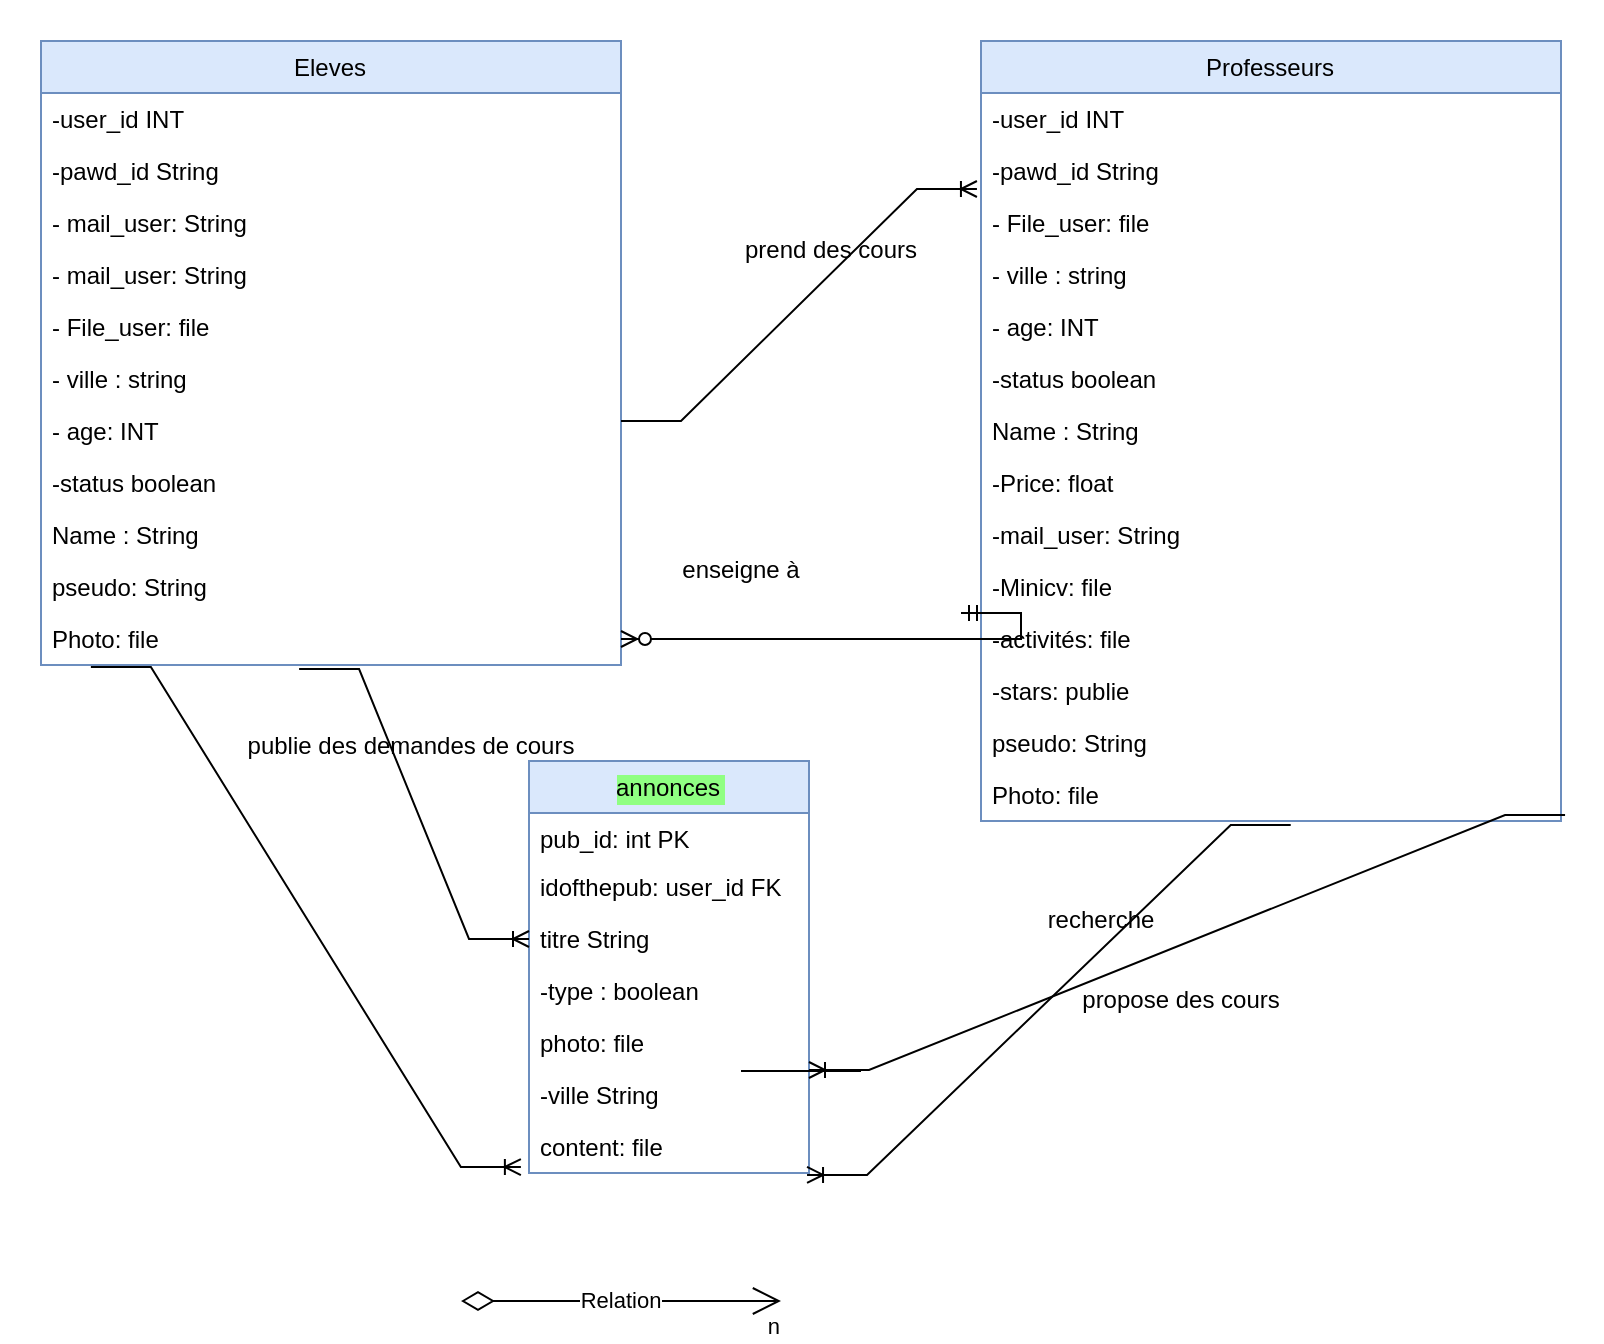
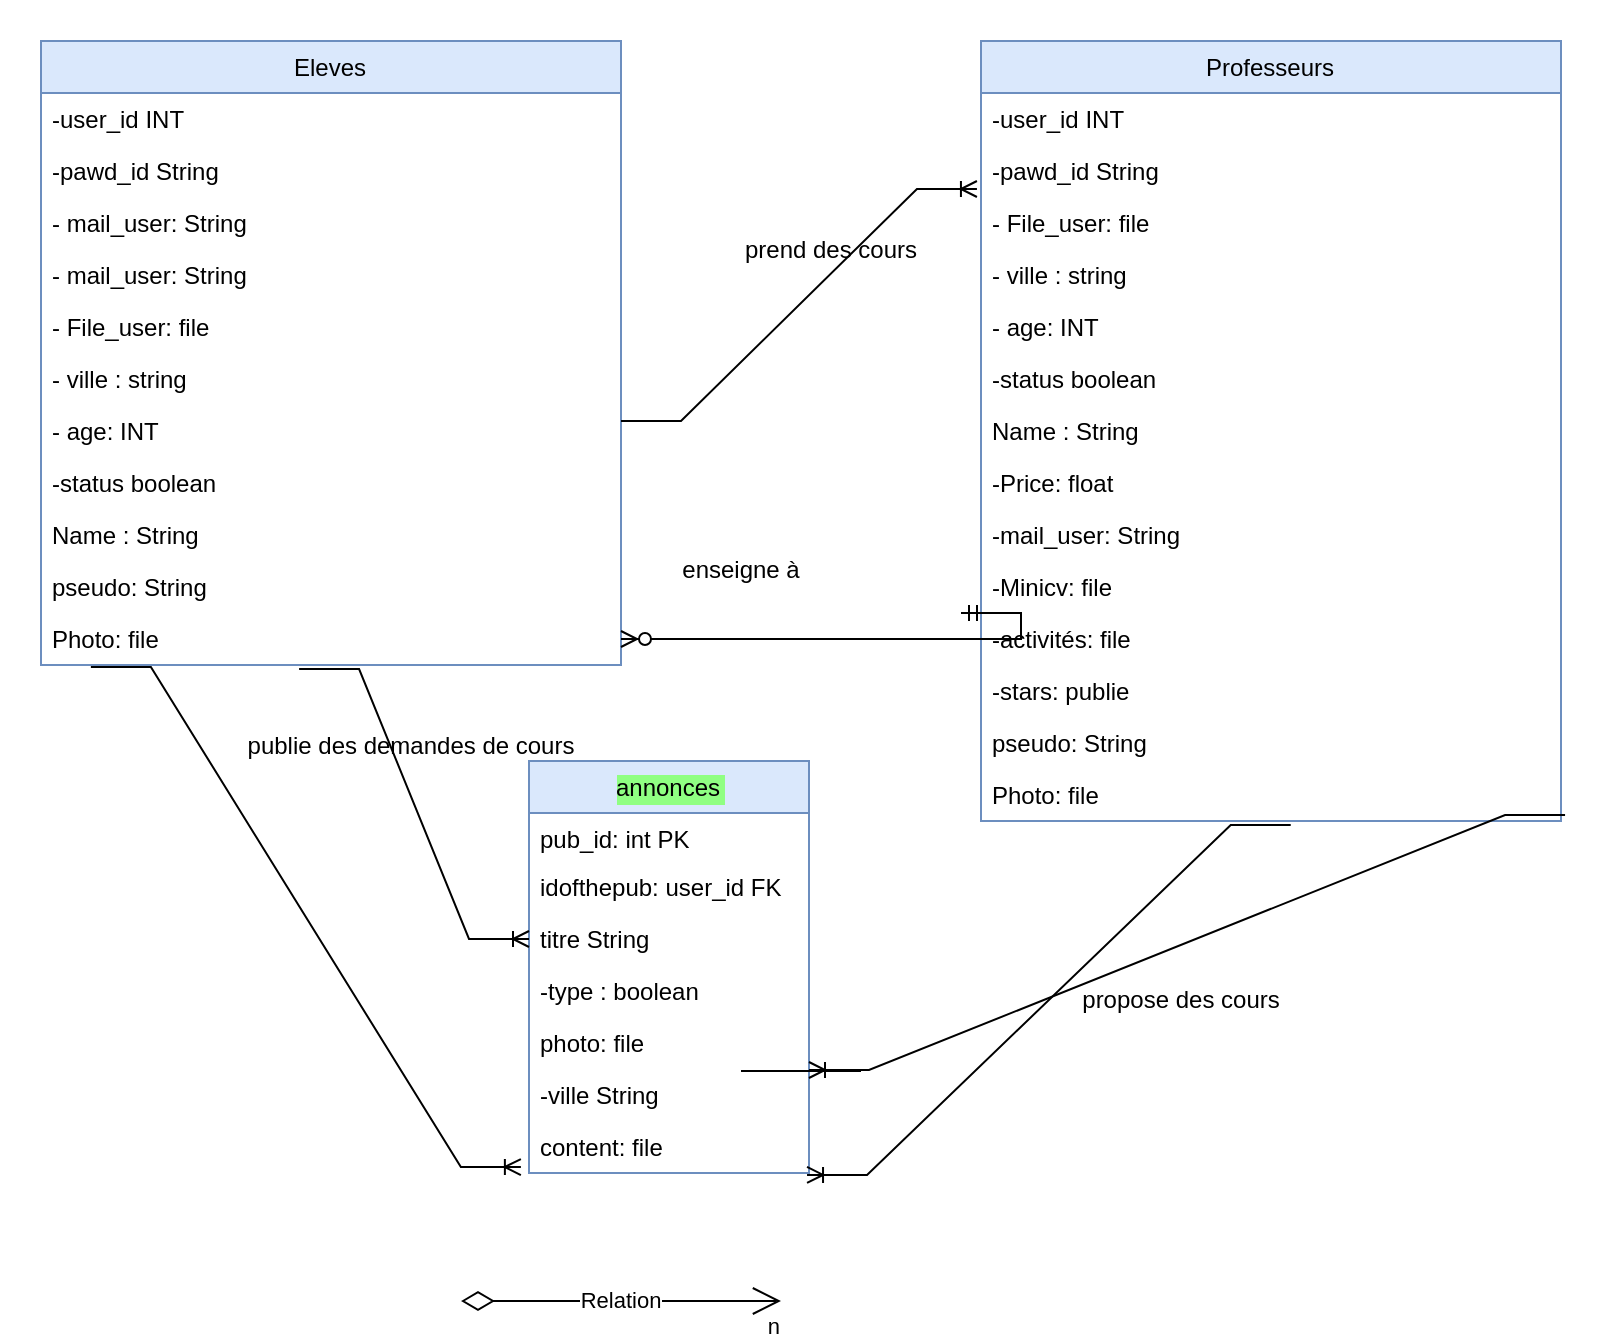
node "recherche": removed
